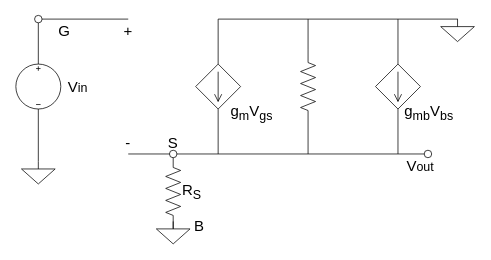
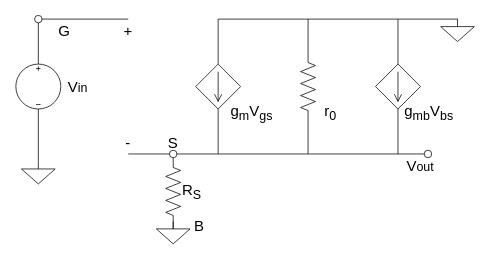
node "r0": added
